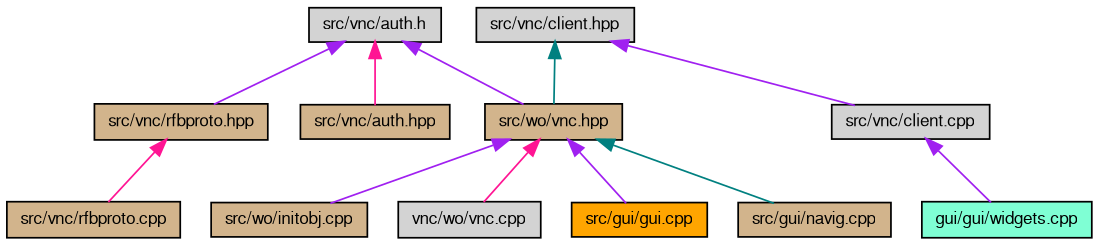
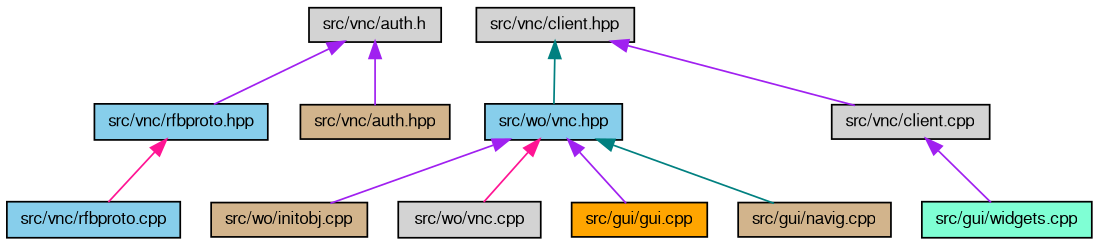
edge "src/wo/vnc.hpp" -> "src/vnc/auth.h": removed
edge "src/vnc/auth.hpp" -> "src/vnc/auth.h": color deeppink -> purple
node "src/vnc/rfbproto.hpp": fillcolor tan -> skyblue
node "src/wo/vnc.hpp": fillcolor tan -> skyblue
node "src/vnc/rfbproto.cpp": fillcolor tan -> skyblue
node "vnc/wo/vnc.cpp": label "vnc/wo/vnc.cpp" -> "src/wo/vnc.cpp"
node "gui/gui/widgets.cpp": label "gui/gui/widgets.cpp" -> "src/gui/widgets.cpp"
